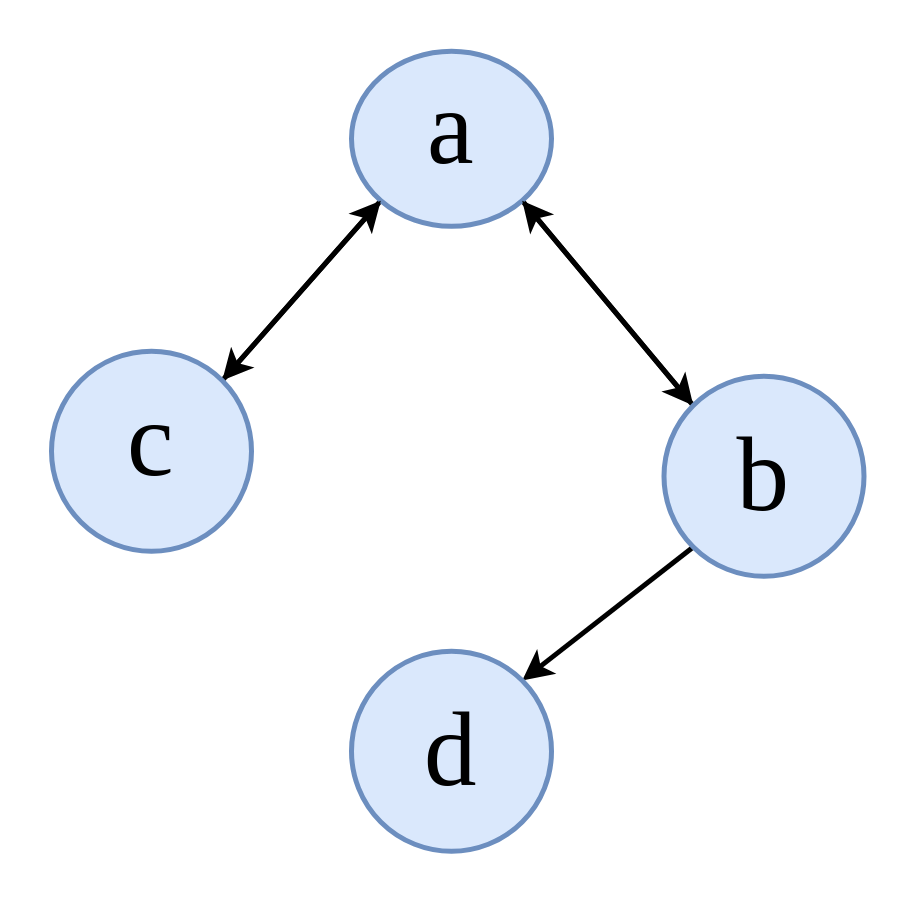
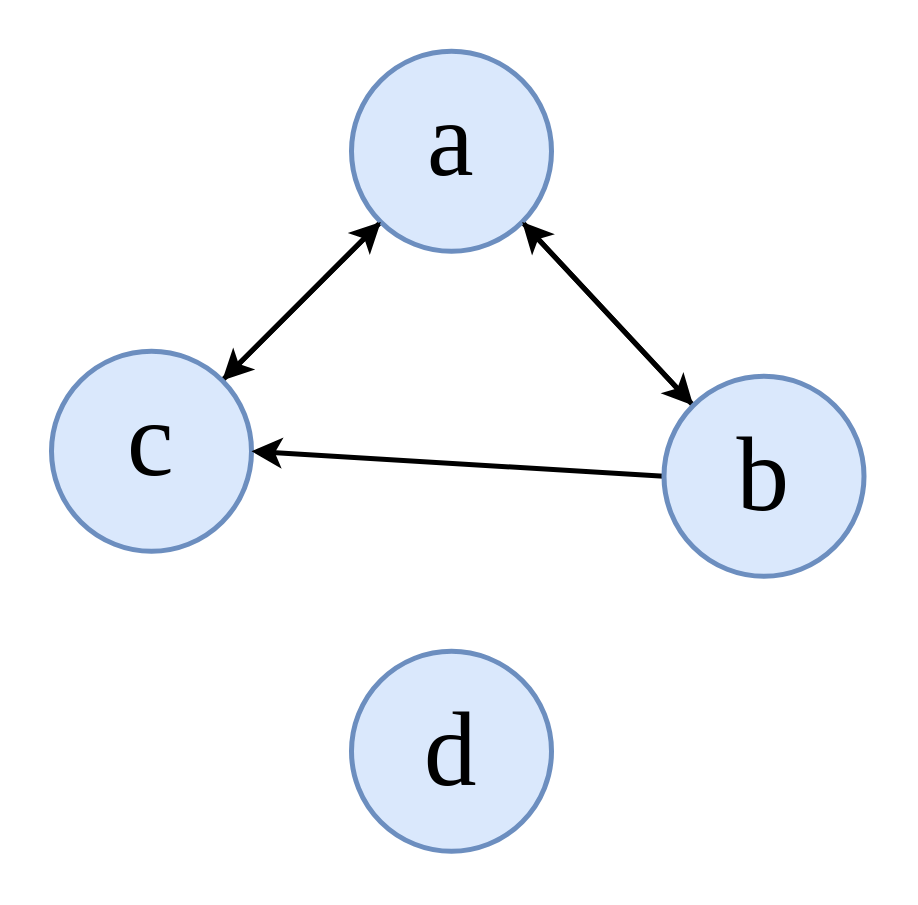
node "a": size 200x175 -> 200x200
edge "b" -> "c": added
edge "b" -> "d": removed
